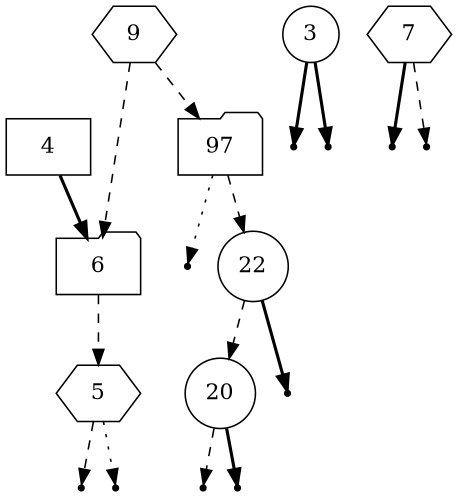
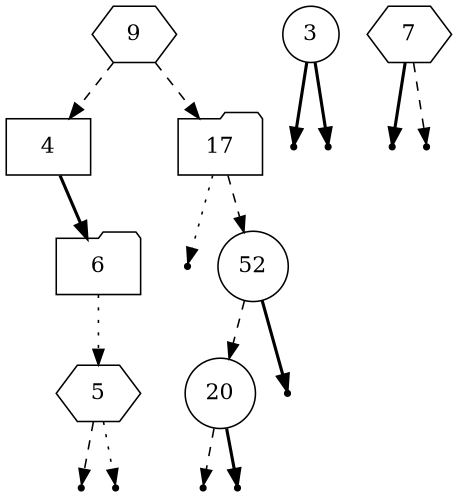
edge "9" -> "6": now "9" -> "4"
node "97": label "97" -> "17"
node "22": label "22" -> "52"
edge "6" -> "5": style dashed -> dotted
